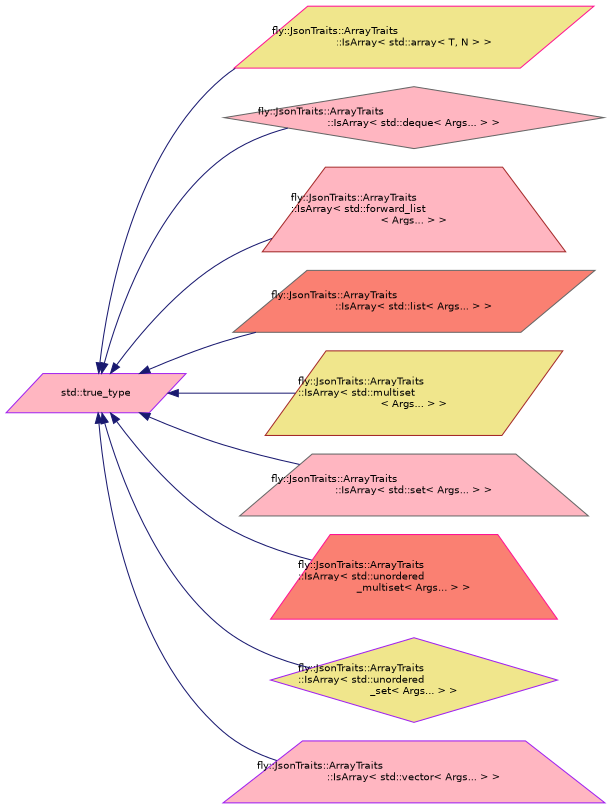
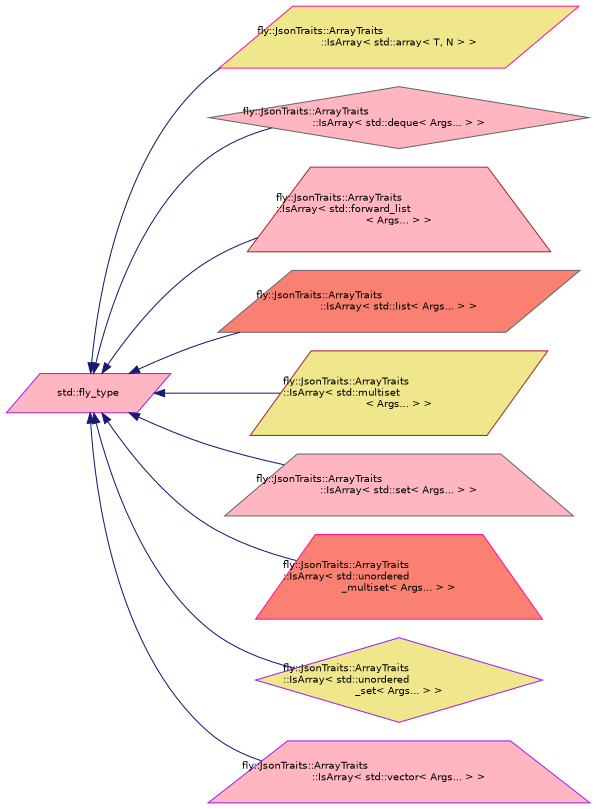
node "std::true_type": label "std::true_type" -> "std::fly_type"
